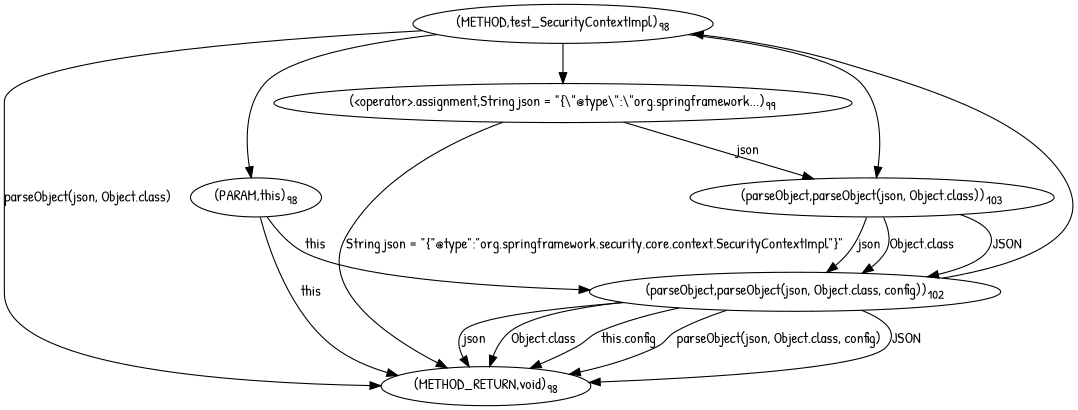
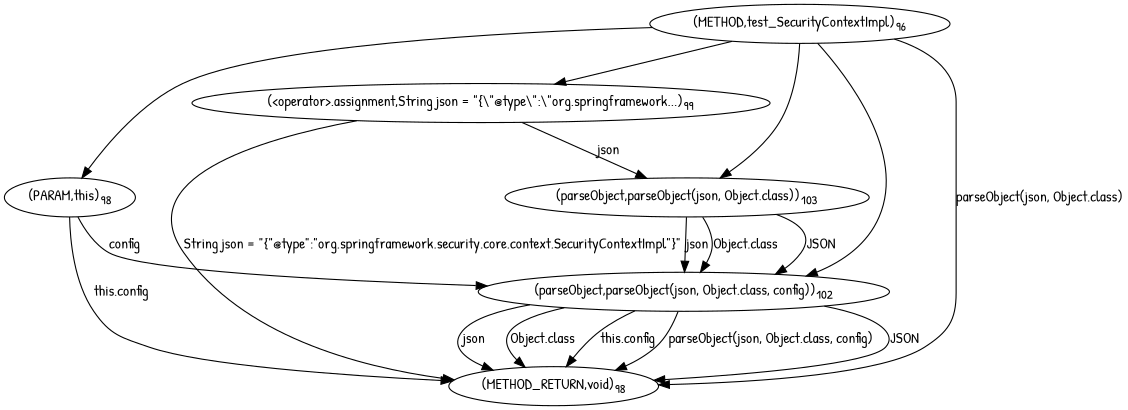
node "(METHOD,test_SecurityContextImpl)": text "98" -> "96"
edge "(parseObject,parseObject(json, Object.class, config))" -> "(METHOD,test_SecurityContextImpl)": reversed
edge "(PARAM,this)" -> "(parseObject,parseObject(json, Object.class, config))": label "this" -> "config"
edge "(PARAM,this)" -> "(METHOD_RETURN,void)": label "this" -> "this.config"
